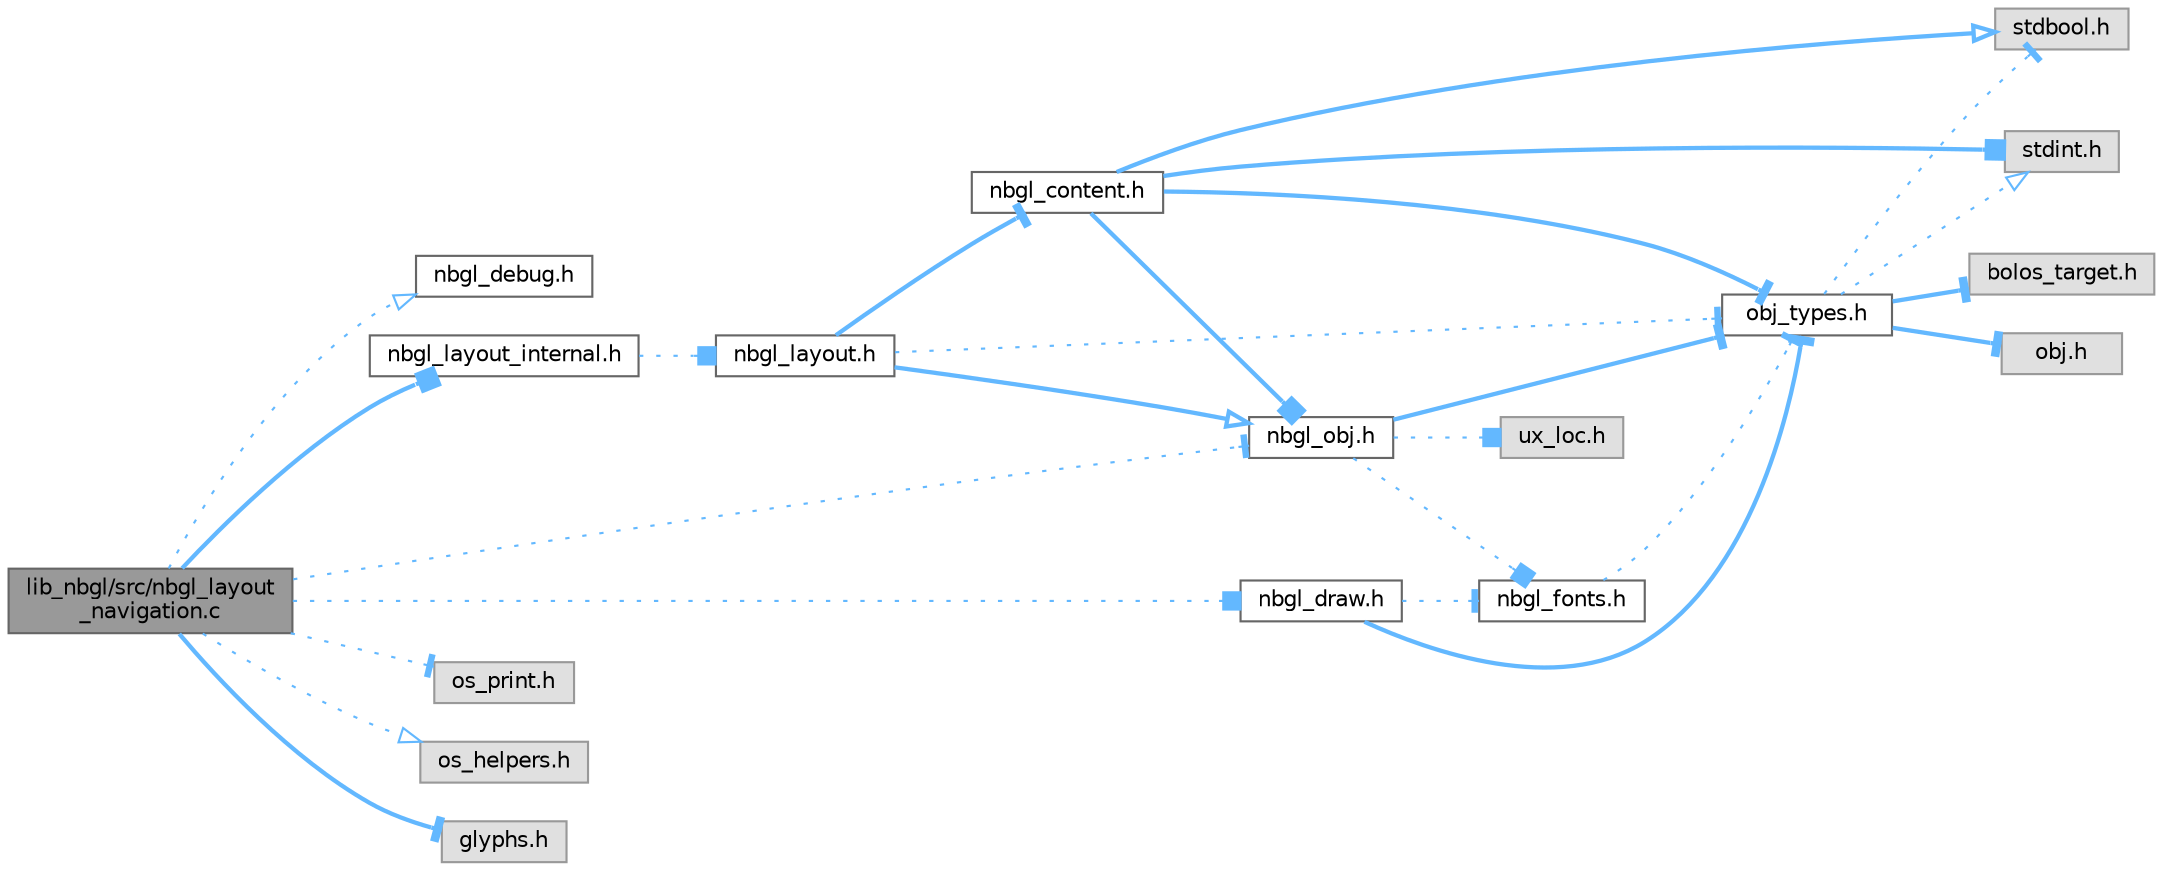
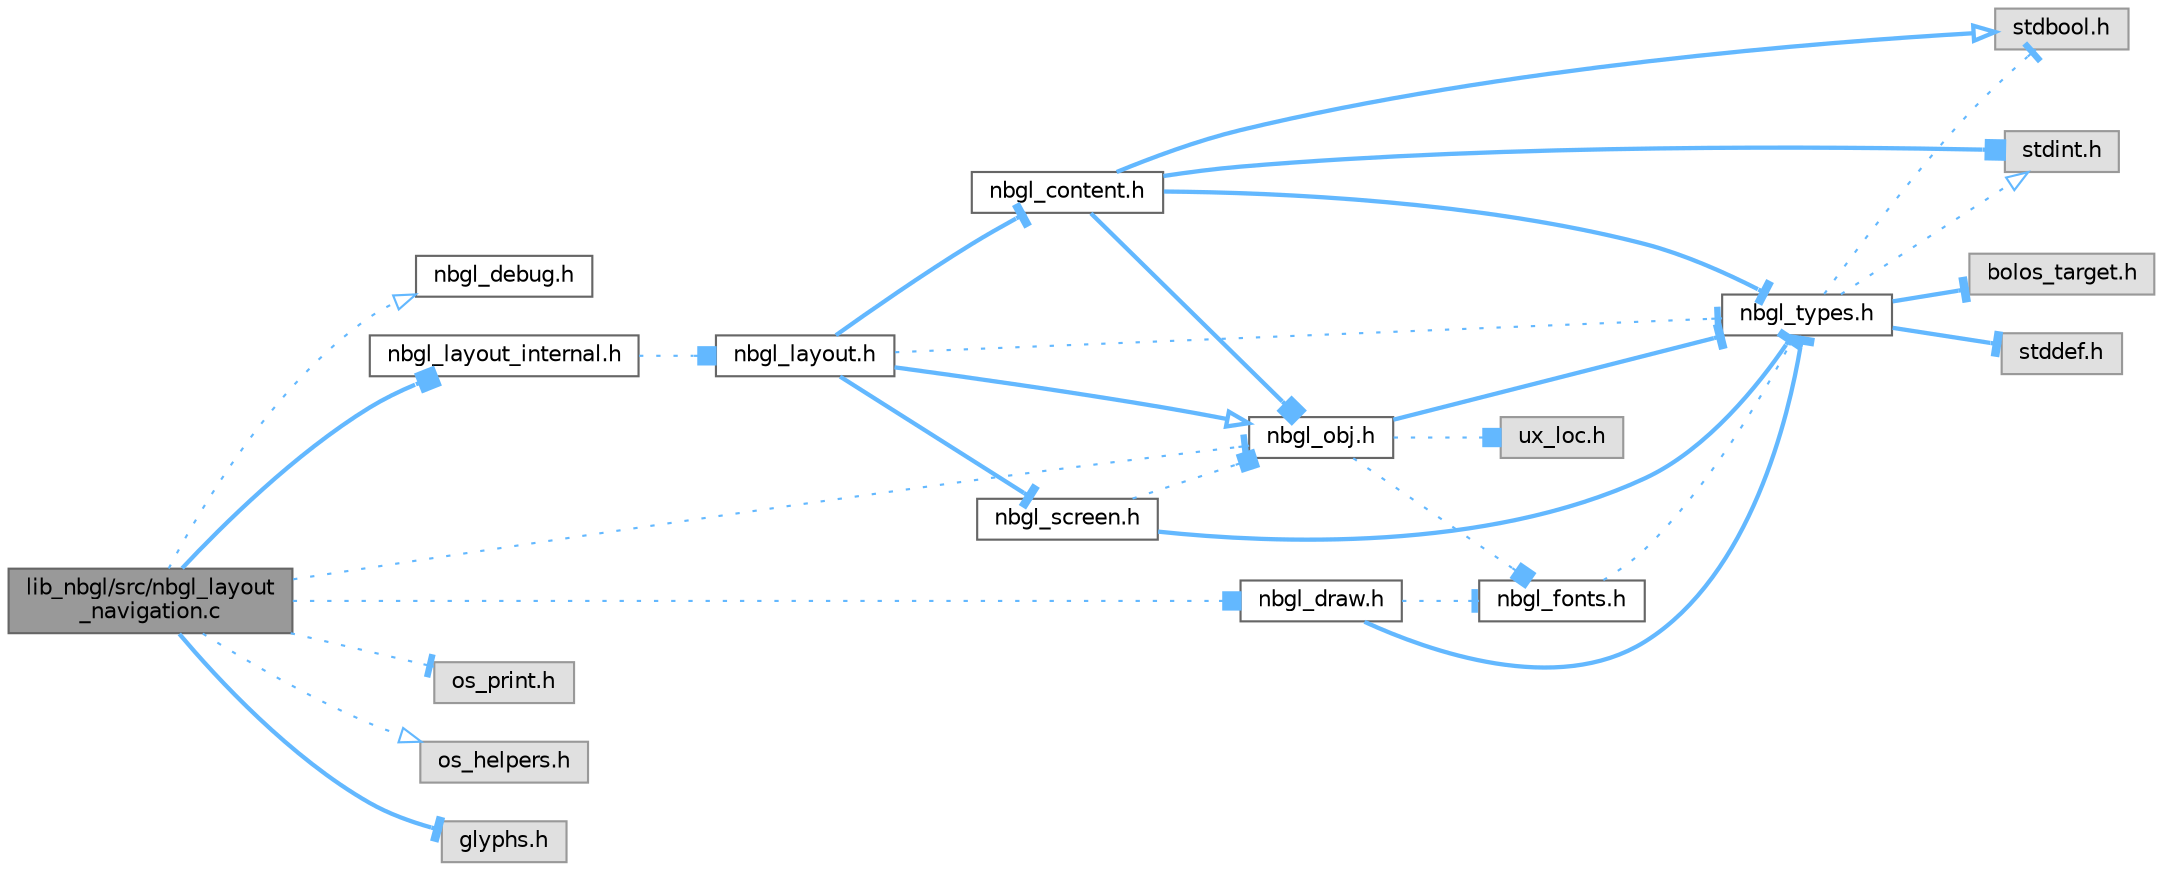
node "obj_types.h": label "obj_types.h" -> "nbgl_types.h"
node "obj.h": label "obj.h" -> "stddef.h"
node "nbgl_screen.h": added
